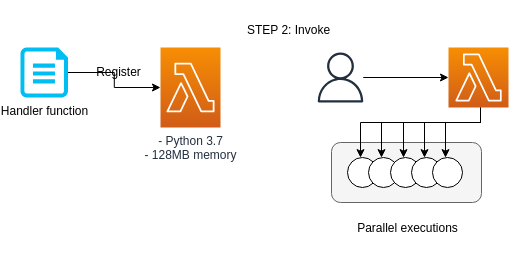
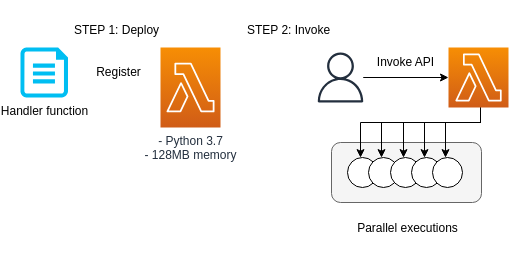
node "STEP 1: Deploy": added
node "Invoke API": added
edge "Handler function" -> "- Python 3.7 - 128MB memory": removed
